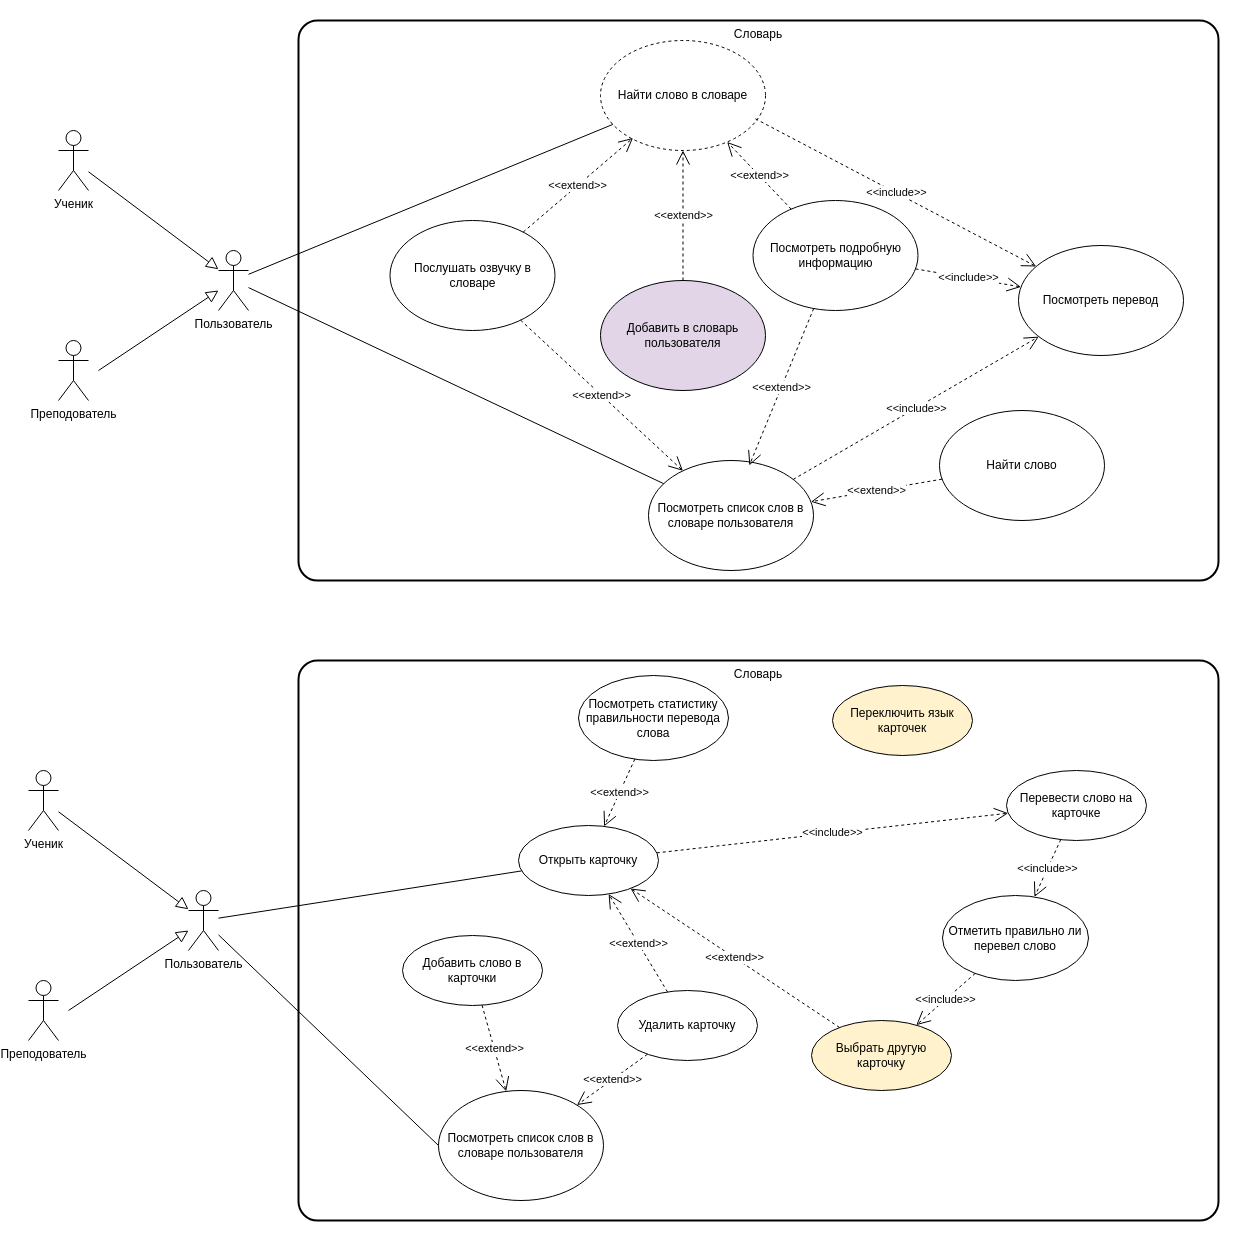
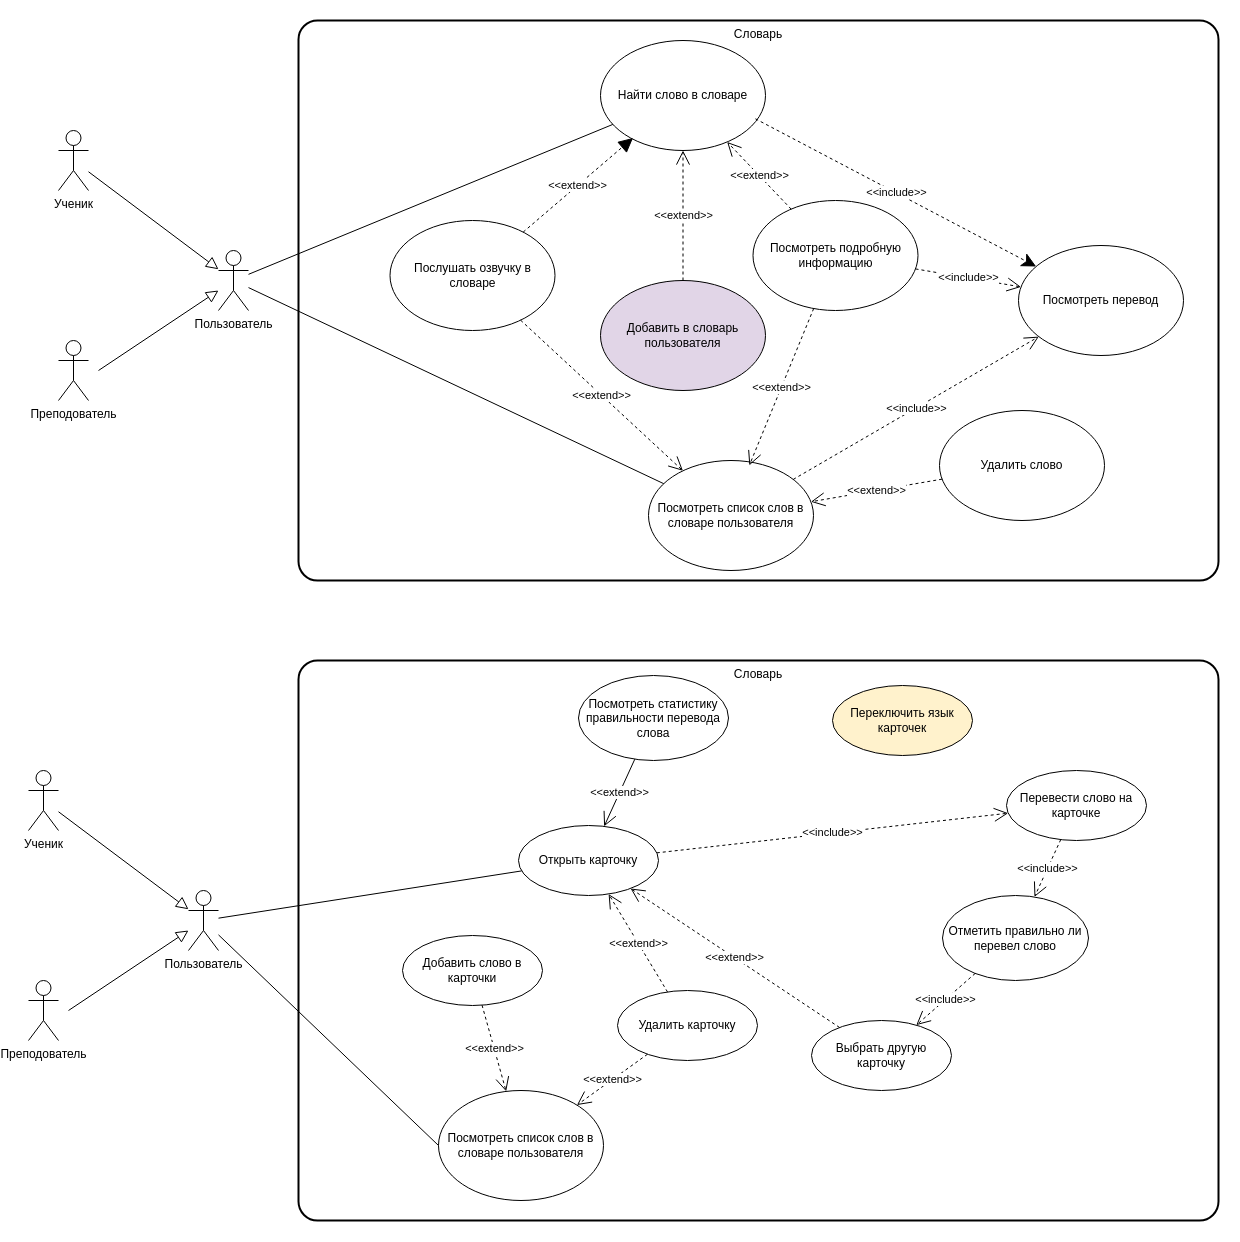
node "Найти слово в словаре": style dashed -> solid
edge "Послушать озвучку в словаре" -> "Найти слово в словаре": arrowhead open -> block
edge "Найти слово в словаре" -> "Посмотреть перевод": arrowhead open -> classic
node "Найти слово": label "Найти слово" -> "Удалить слово"
edge "Посмотреть статистику правильности перевода слова" -> "Открыть карточку": style dashed -> solid
node "Выбрать другую карточку": fillcolor #fff2cc -> #ffffff
